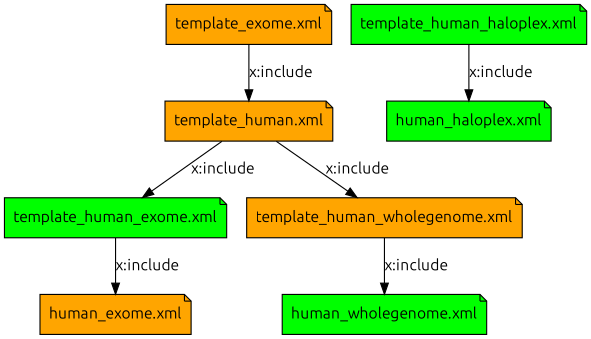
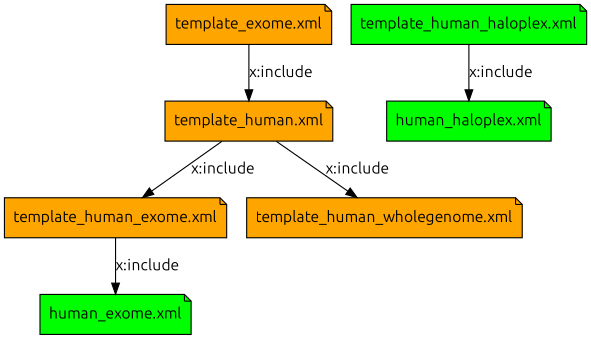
node "template_human_exome.xml": fillcolor green -> orange
node "human_exome.xml": fillcolor orange -> green
node "human_wholegenome.xml": removed
